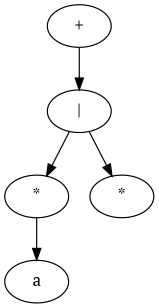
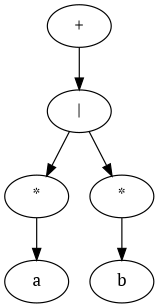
node "b": added
